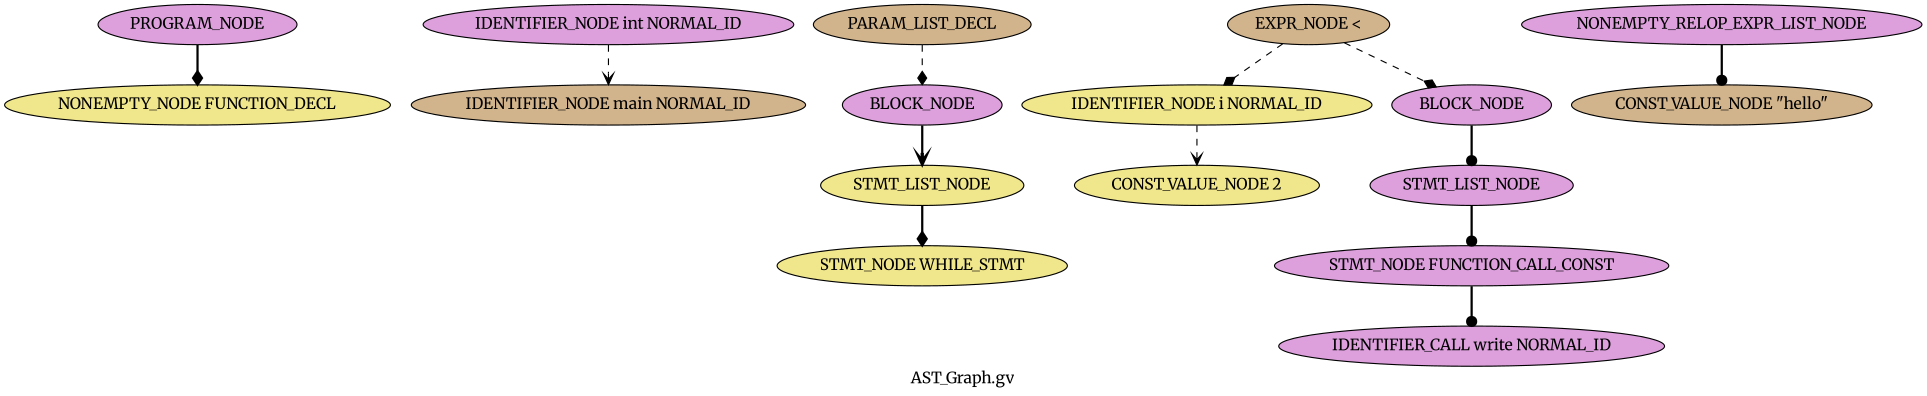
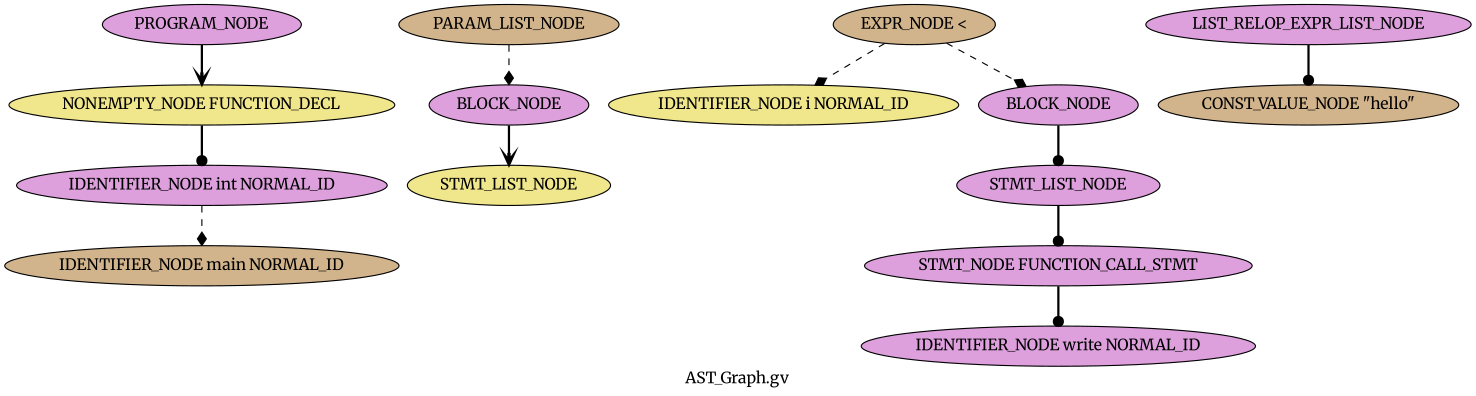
node "PARAM_LIST_DECL": label "PARAM_LIST_DECL" -> "PARAM_LIST_NODE"
node "NONEMPTY_RELOP_EXPR_LIST_NODE": label "NONEMPTY_RELOP_EXPR_LIST_NODE" -> "LIST_RELOP_EXPR_LIST_NODE"
edge "PROGRAM_NODE" -> "NONEMPTY_NODE FUNCTION_DECL": arrowhead diamond -> vee
edge "IDENTIFIER_NODE int NORMAL_ID" -> "IDENTIFIER_NODE main NORMAL_ID": arrowhead vee -> diamond
edge "NONEMPTY_NODE FUNCTION_DECL" -> "IDENTIFIER_NODE int NORMAL_ID": added
node "CONST_VALUE_NODE 2": removed
node "STMT_NODE WHILE_STMT": removed
node "STMT_NODE FUNCTION_CALL_CONST": label "STMT_NODE FUNCTION_CALL_CONST" -> "STMT_NODE FUNCTION_CALL_STMT"
node "IDENTIFIER_CALL write NORMAL_ID": label "IDENTIFIER_CALL write NORMAL_ID" -> "IDENTIFIER_NODE write NORMAL_ID"
